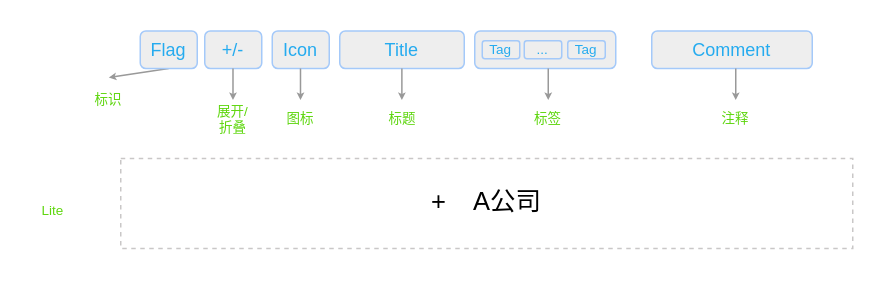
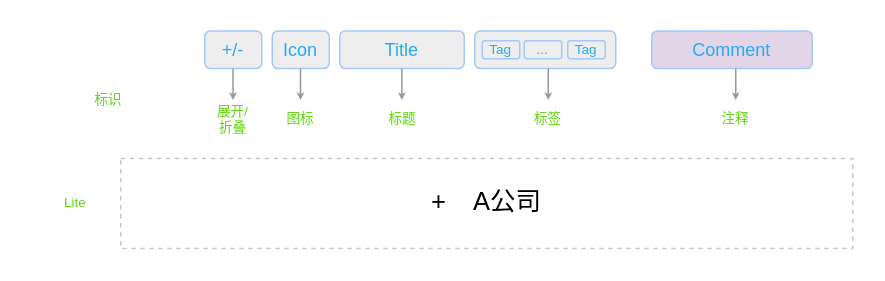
node "Flag": removed
node "Comment": fillcolor #eeeeee -> #e1d5e7
edge "Flag" -> "标识": removed
node "Lite": moved (53, 211) -> (76, 203)
